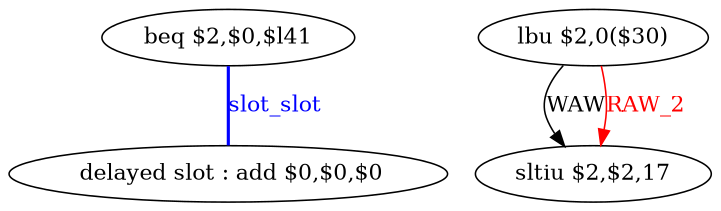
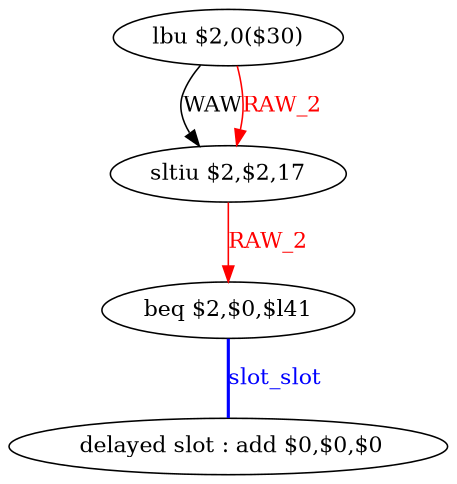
edge "sltiu $2,$2,17" -> "beq $2,$0,$l41": added, label "RAW_2"
